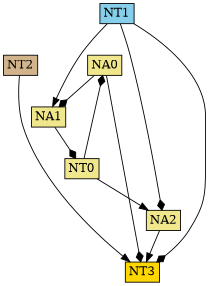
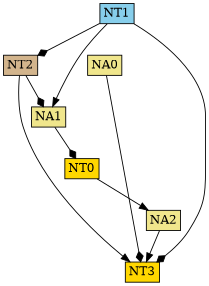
edge "NA0" -> "NA1": now "NT2" -> "NA1"
edge "NT1" -> "NA2": now "NT1" -> "NT2"
edge "NT0" -> "NA0": removed
node "NT0": fillcolor khaki -> gold
